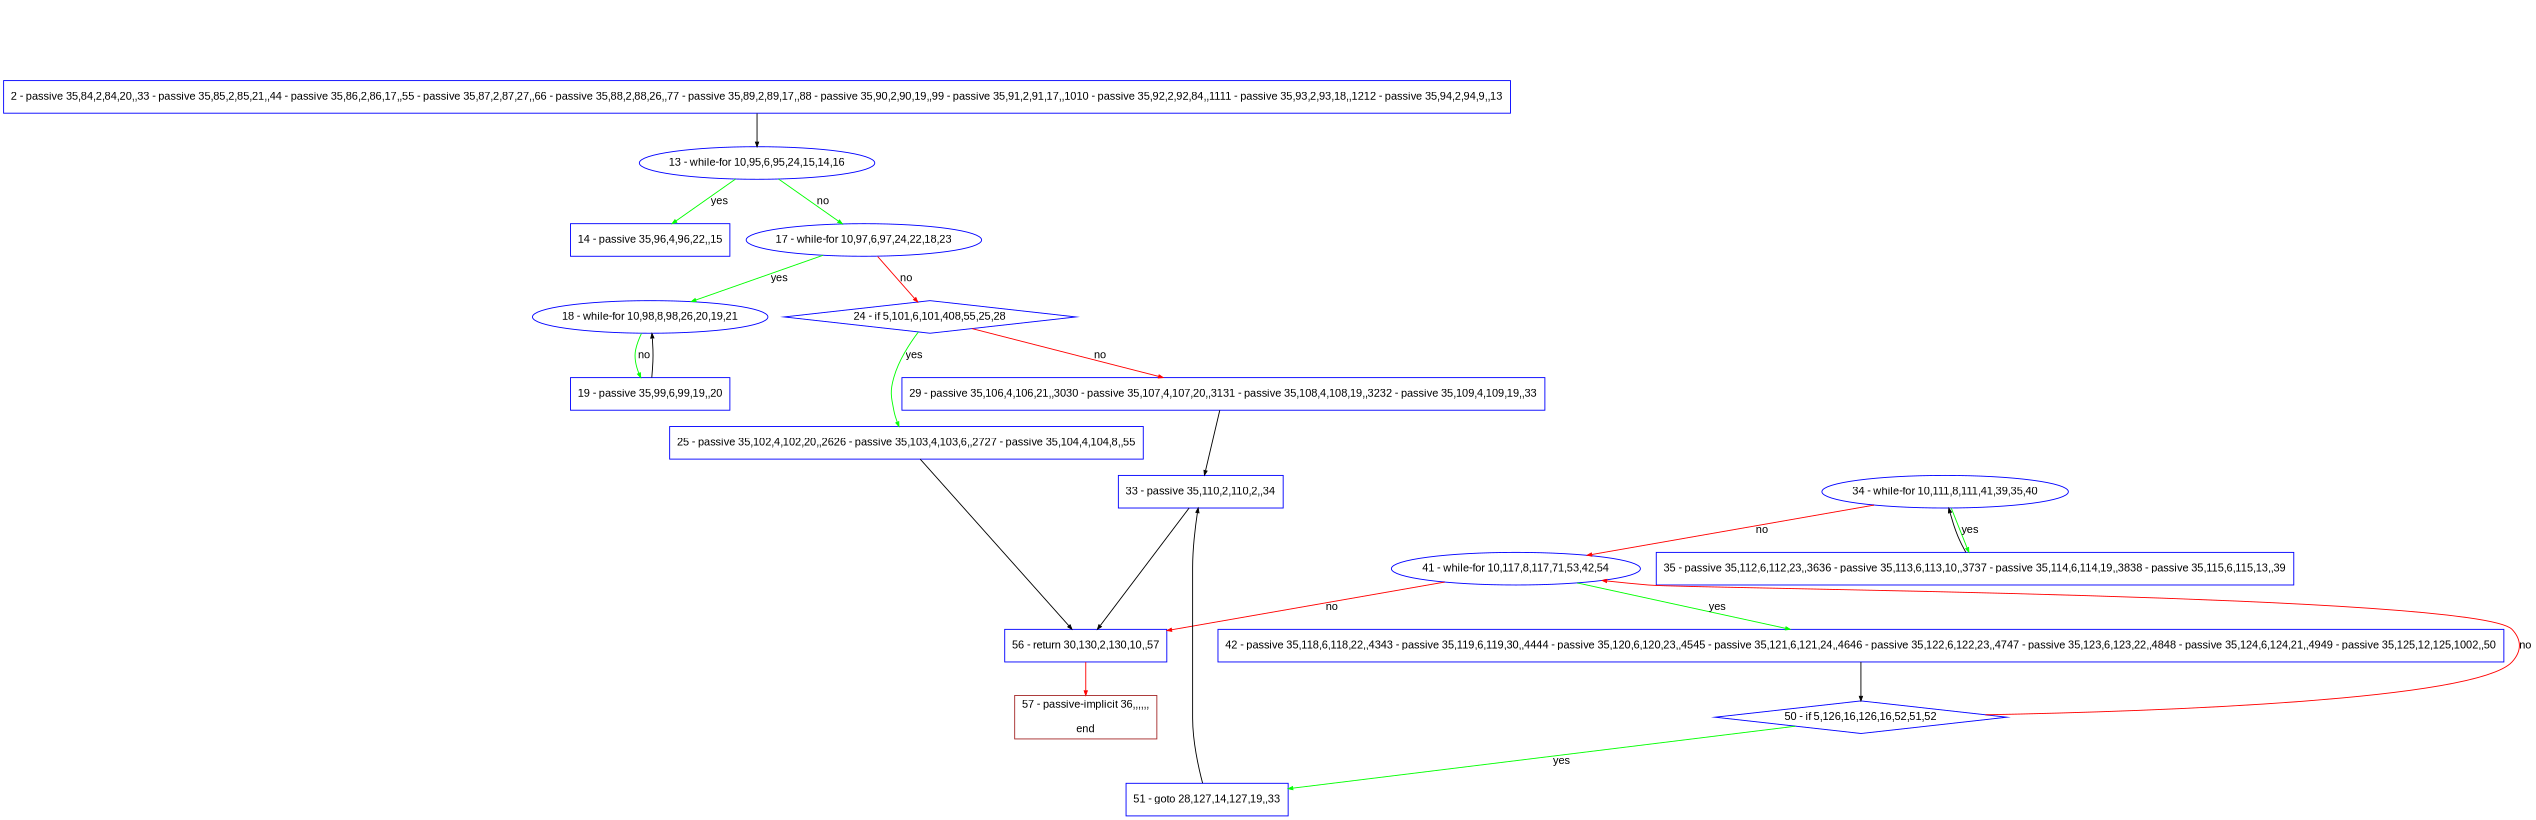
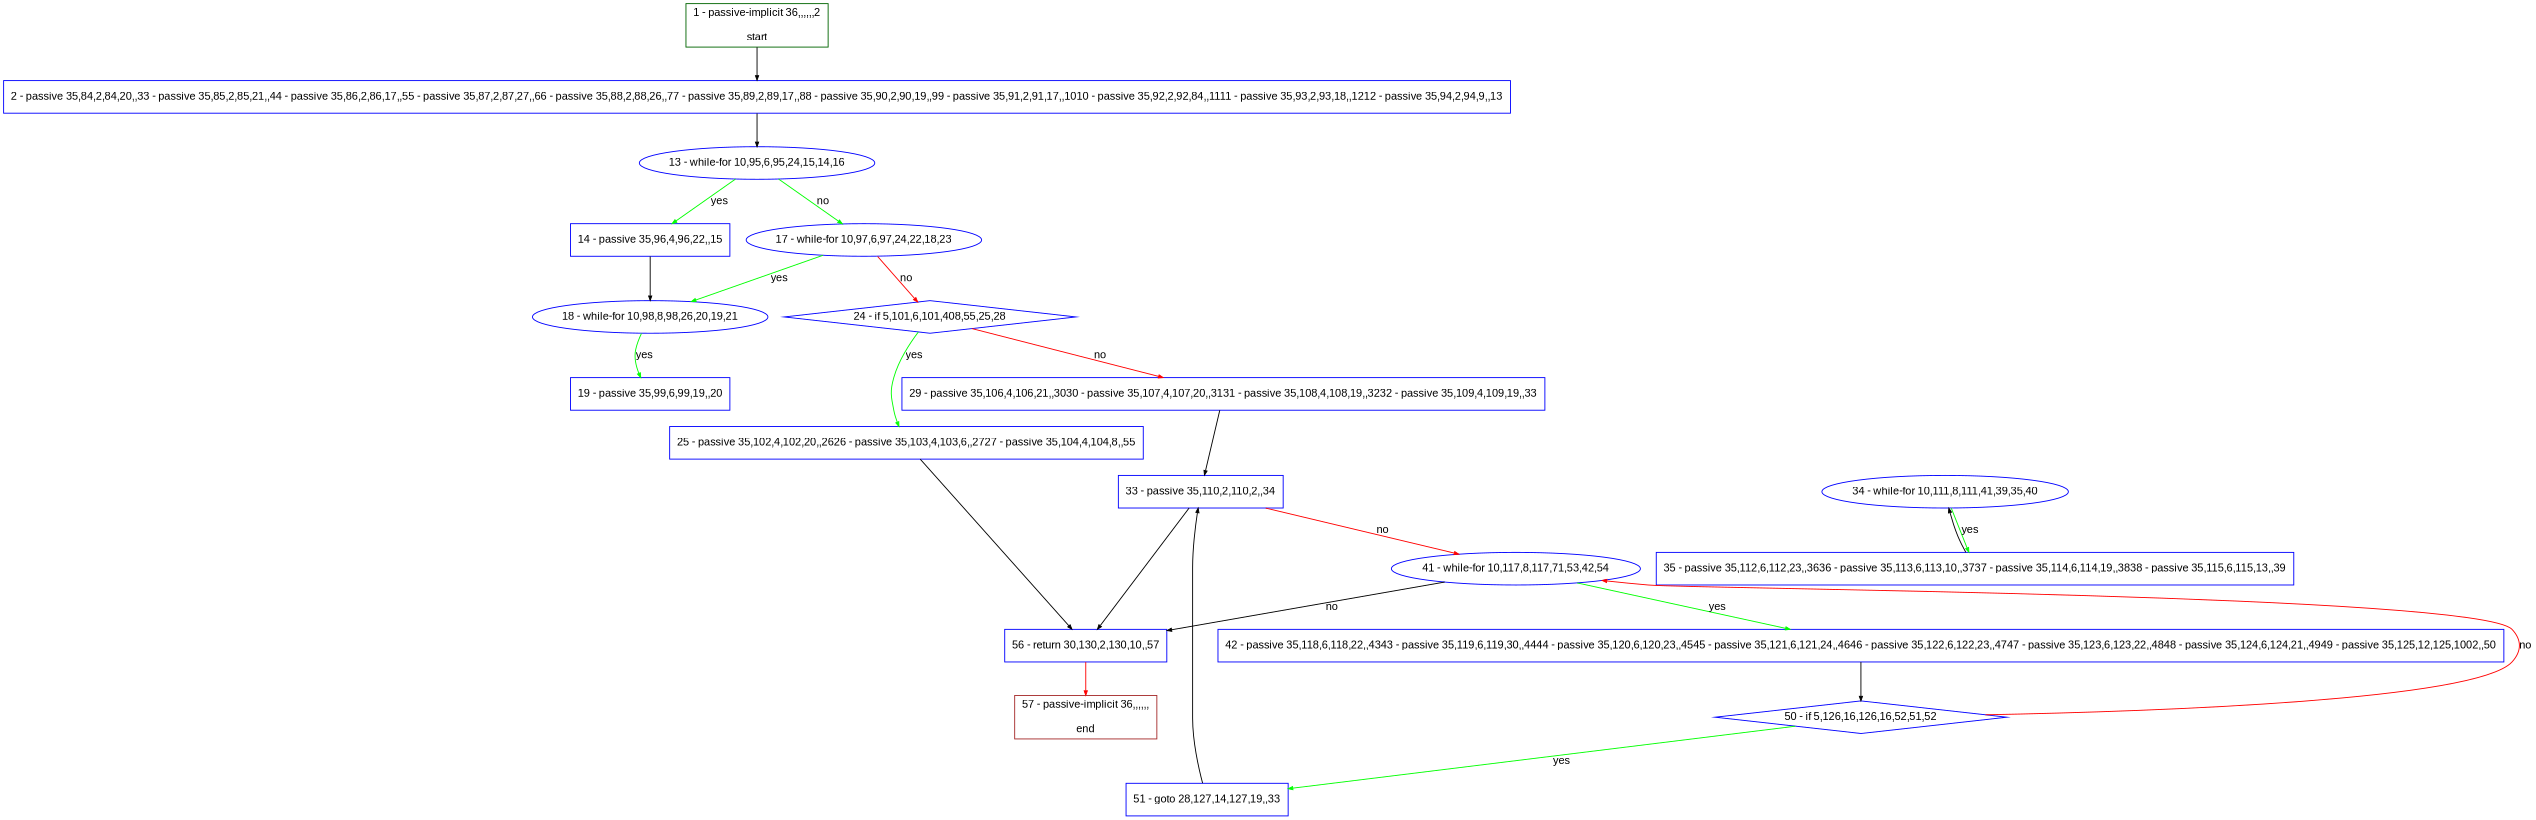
node "1 - passive-implicit 36,,,,,,2 start": added
edge "18 - while-for 10,98,8,98,26,20,19,21" -> "19 - passive 35,99,6,99,19,,20": label "no" -> "yes"
edge "19 - passive 35,99,6,99,19,,20" -> "18 - while-for 10,98,8,98,26,20,19,21": now "14 - passive 35,96,4,96,22,,15" -> "18 - while-for 10,98,8,98,26,20,19,21"
edge "34 - while-for 10,111,8,111,41,39,35,40" -> "41 - while-for 10,117,8,117,71,53,42,54": now "33 - passive 35,110,2,110,2,,34" -> "41 - while-for 10,117,8,117,71,53,42,54"
edge "41 - while-for 10,117,8,117,71,53,42,54" -> "56 - return 30,130,2,130,10,,57": color #ff0000 -> #000000
